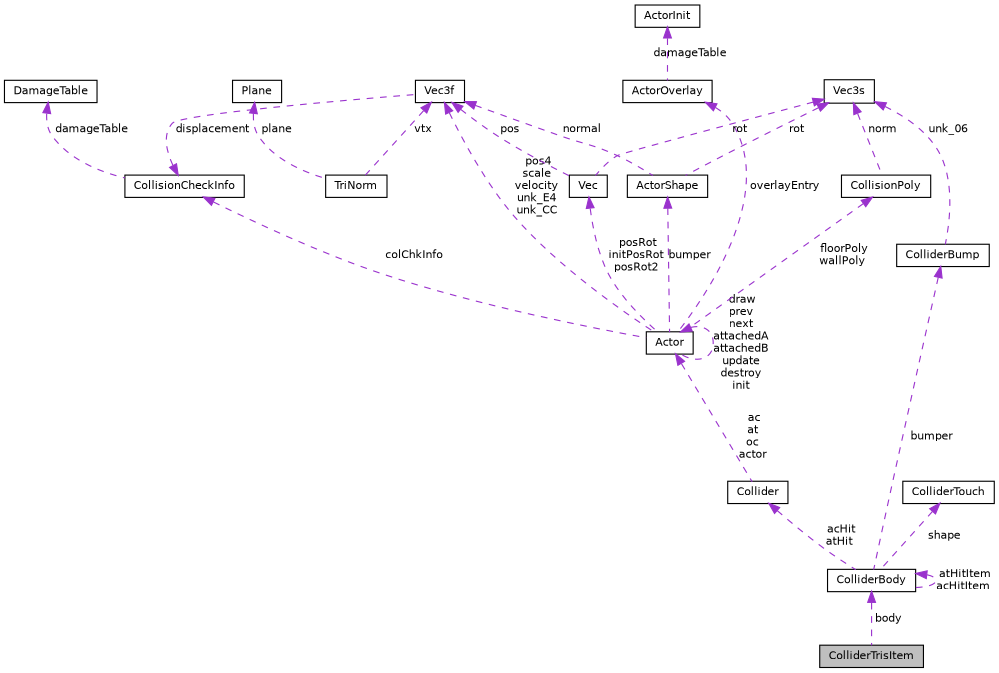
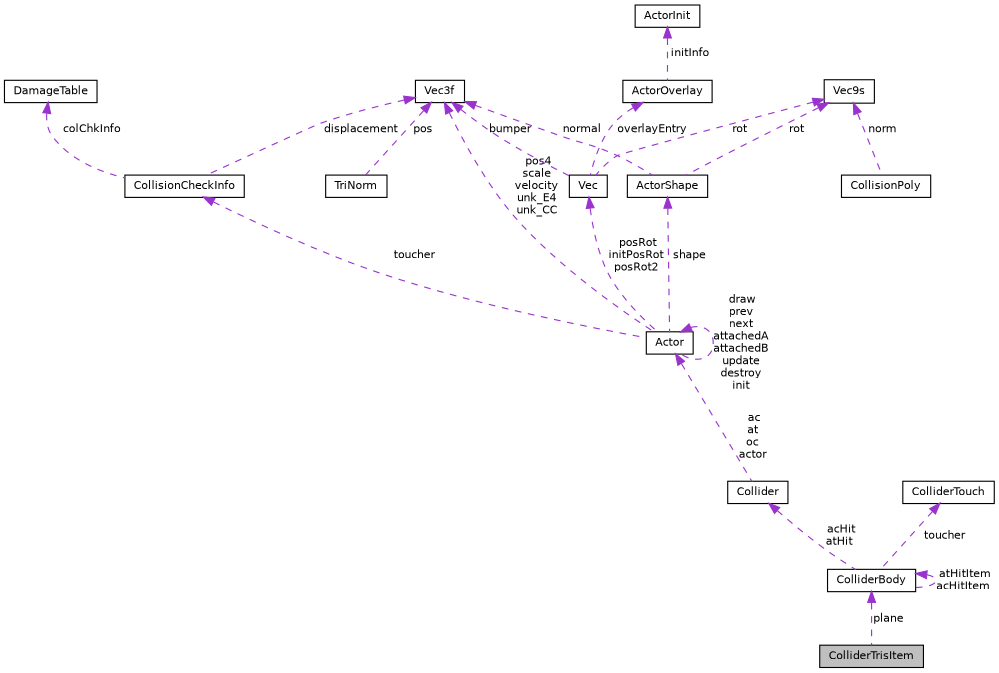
edge "ActorOverlay" -> "ActorInit": label " damageTable" -> " initInfo"
node "Plane": removed
node "Vec3s": label "Vec3s" -> "Vec9s"
edge "Vec3f" -> "CollisionCheckInfo": reversed
edge "CollisionCheckInfo" -> "DamageTable": label " damageTable" -> " colChkInfo"
edge "TriNorm" -> "Vec3f": label " vtx" -> " pos"
edge "Vec" -> "Vec3f": label " pos" -> " bumper"
edge "Actor" -> "ActorOverlay": now "Vec" -> "ActorOverlay"
edge "Actor" -> "CollisionCheckInfo": label " colChkInfo" -> " toucher"
edge "Actor" -> "ActorShape": label " bumper" -> " shape"
node "ColliderBump": removed
edge "Actor" -> "CollisionPoly": removed, label "floorPoly wallPoly"
edge "ColliderBody" -> "ColliderTouch": label " shape" -> " toucher"
edge "ColliderTrisItem" -> "ColliderBody": label " body" -> " plane"
